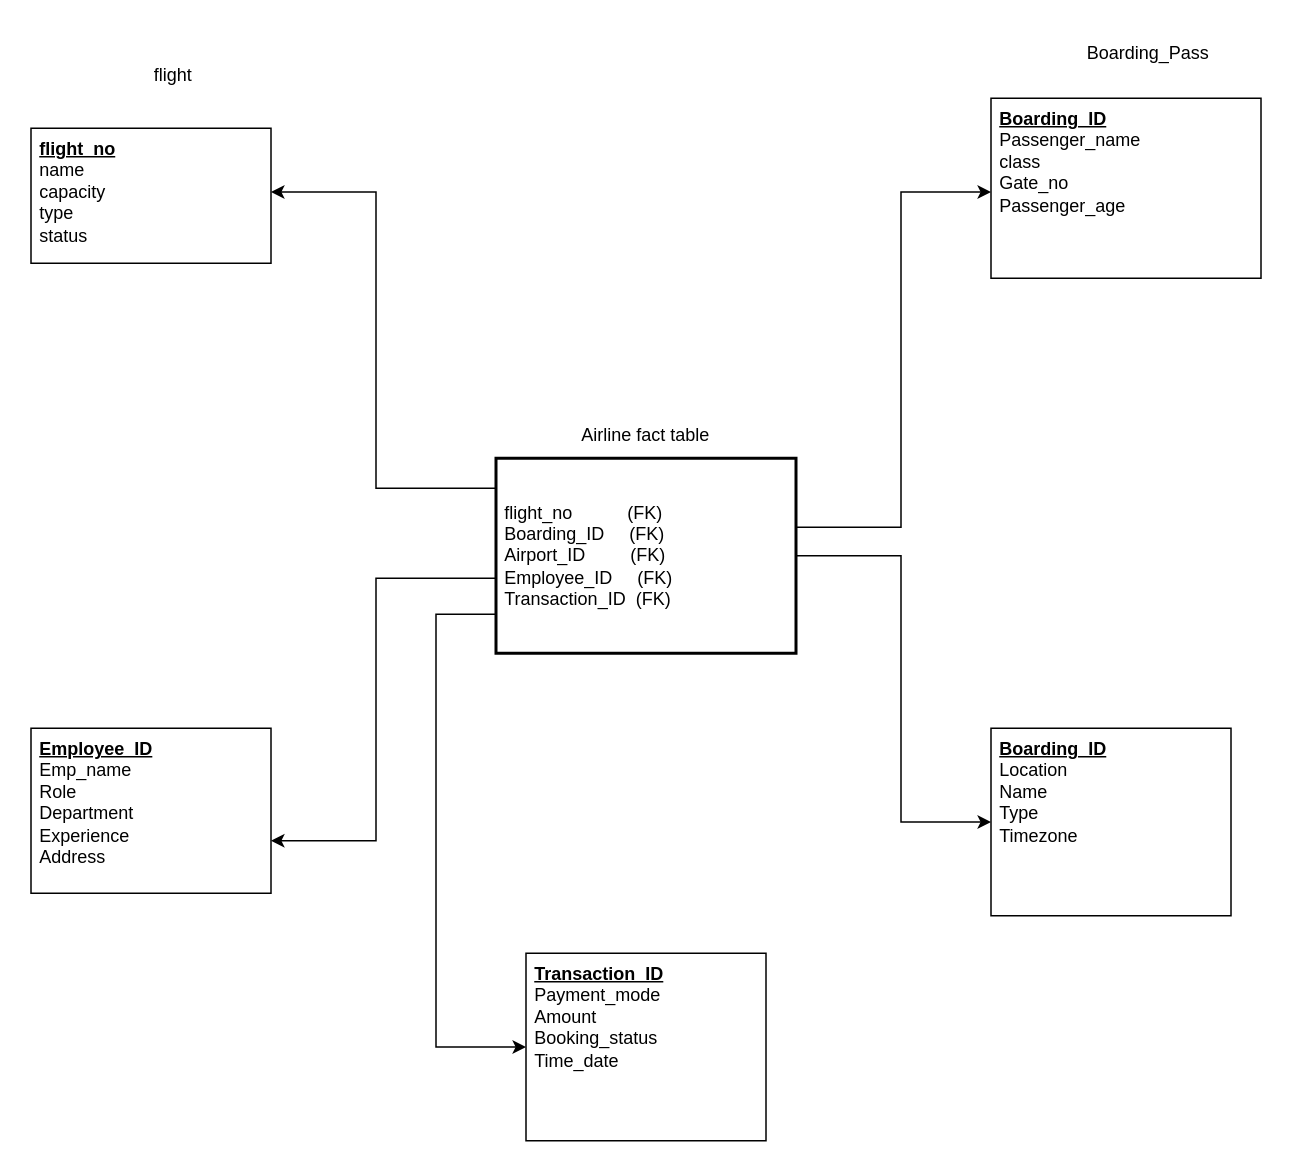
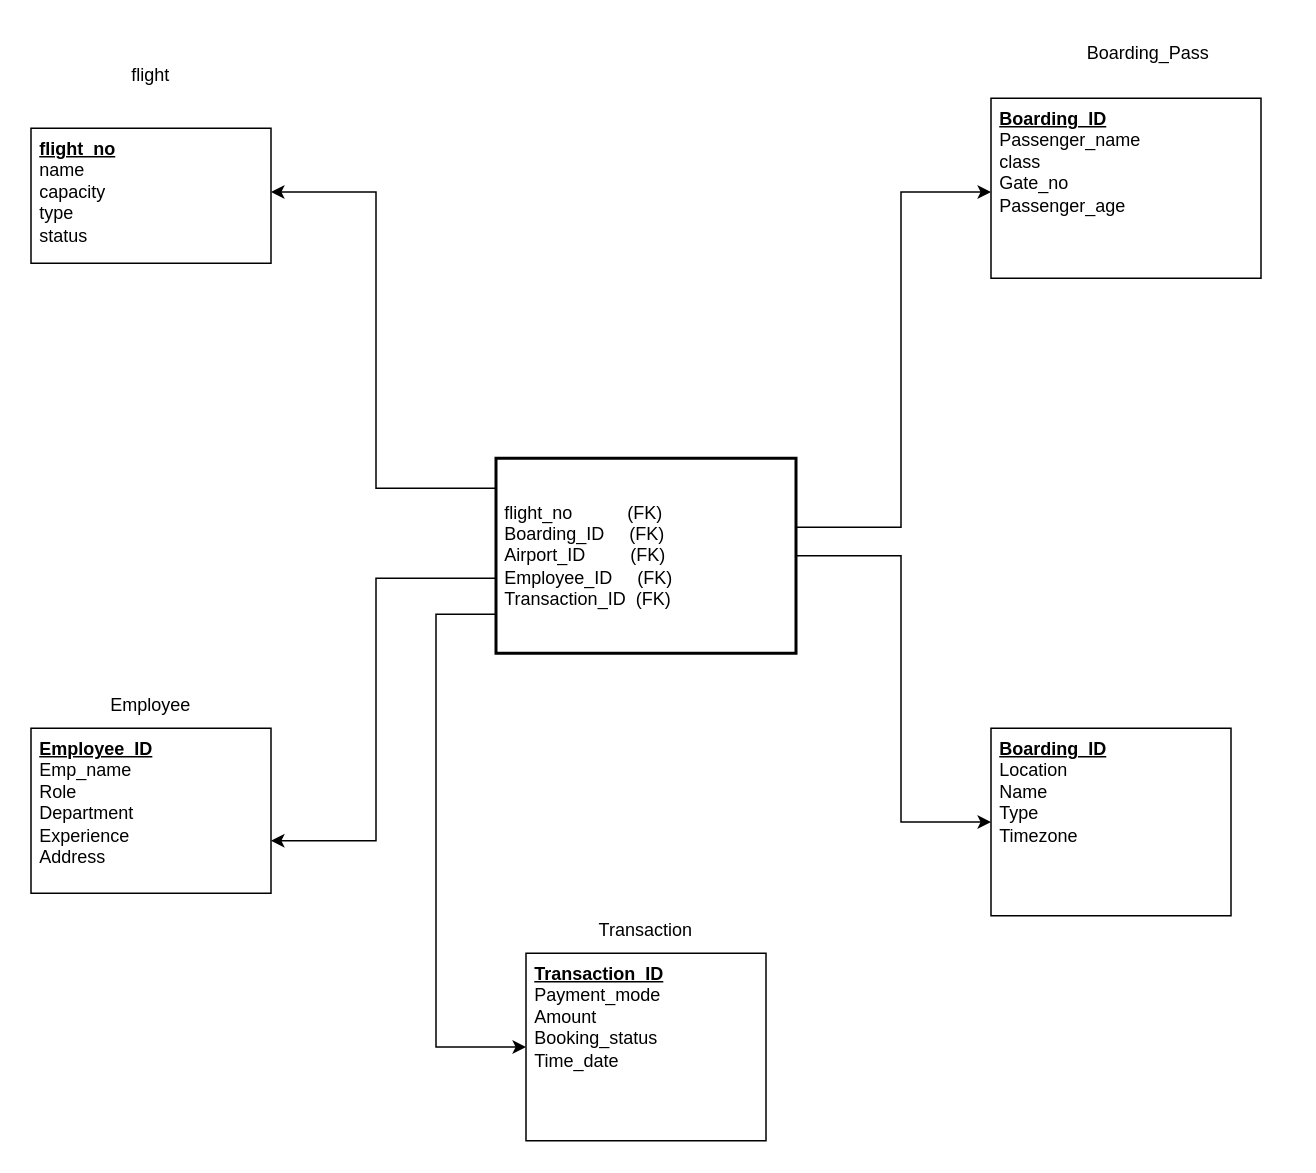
node "flight": moved (173, 76) -> (151, 76)
node "Airline fact table": removed
node "Employee": added
node "Transaction": added
